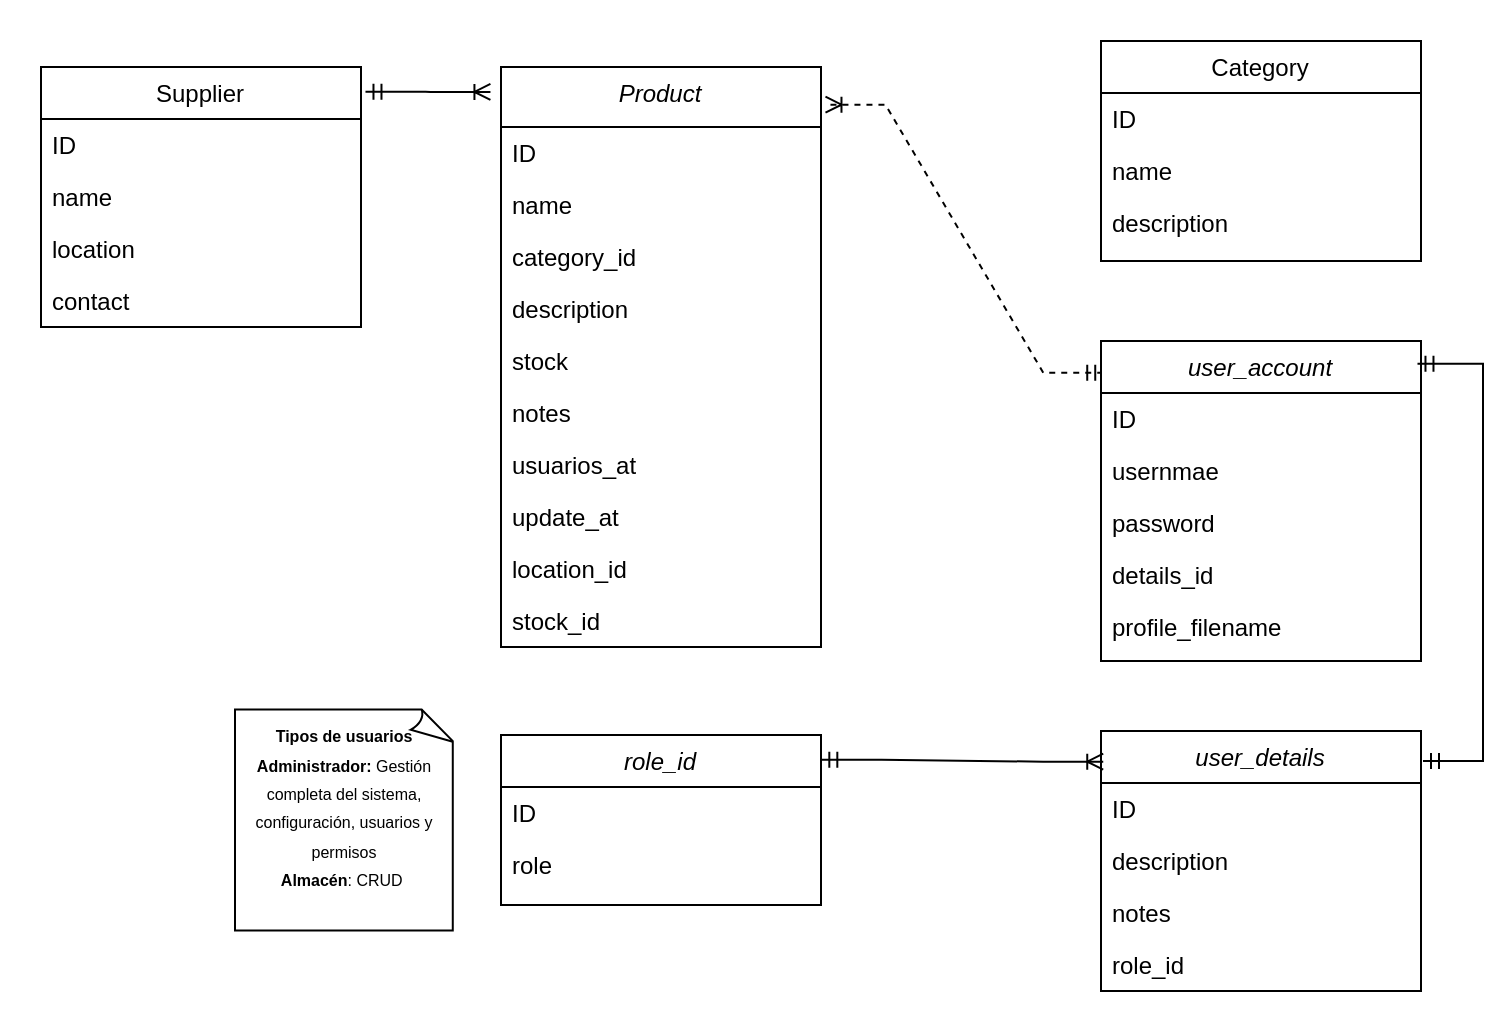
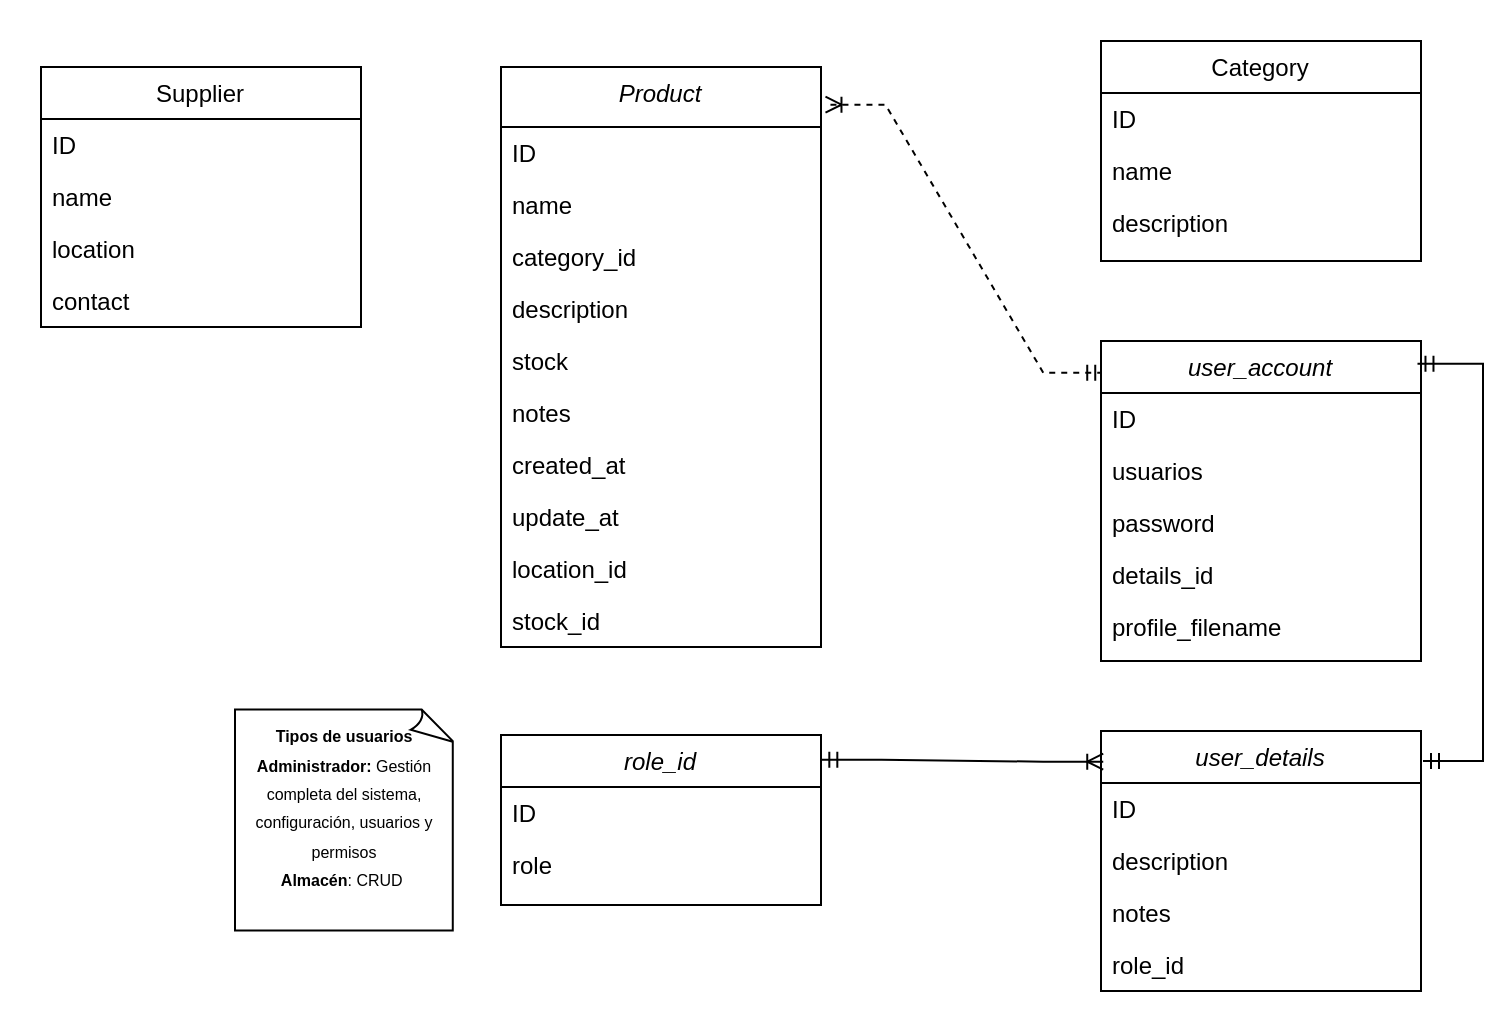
edge "Supplier" -- "Product": removed
node "usuarios_at": label "usuarios_at" -> "created_at"
node "usernmae": label "usernmae" -> "usuarios"
